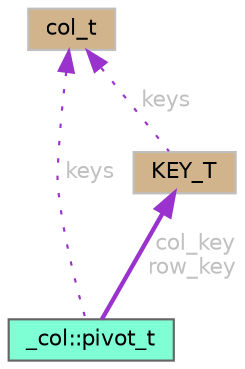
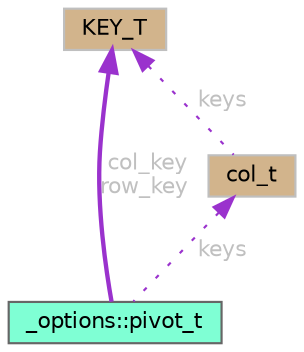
edge "KEY_T" -> "col_t": reversed
node "_col::pivot_t": label "_col::pivot_t" -> "_options::pivot_t"
